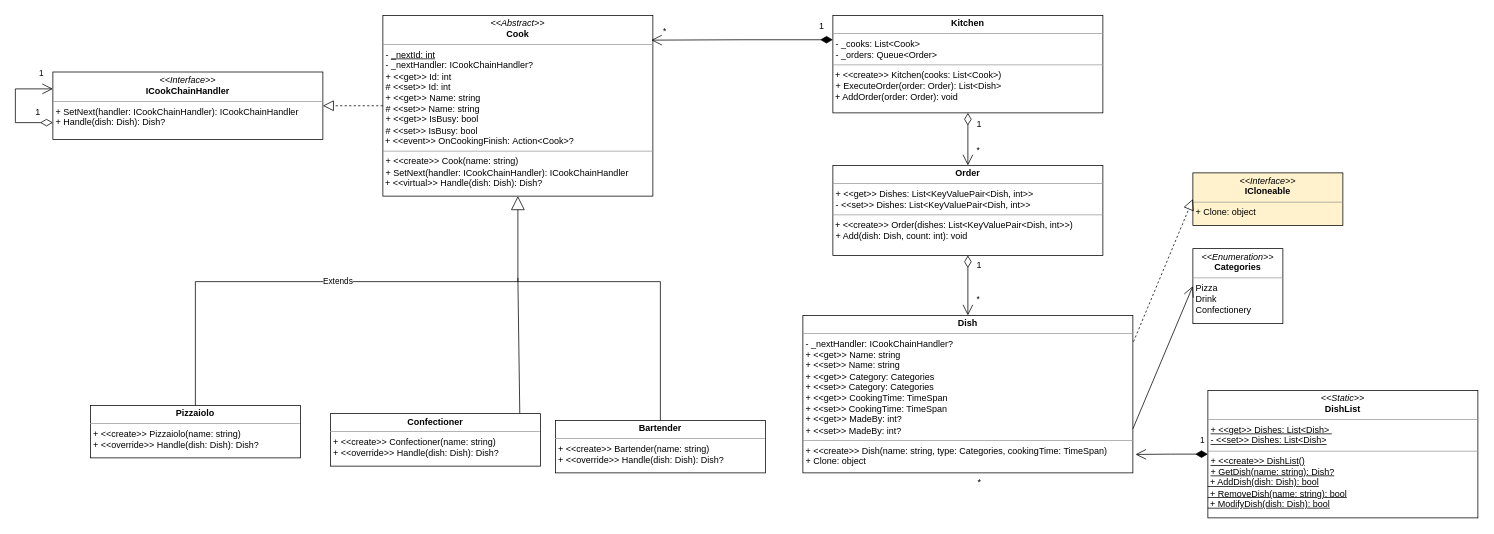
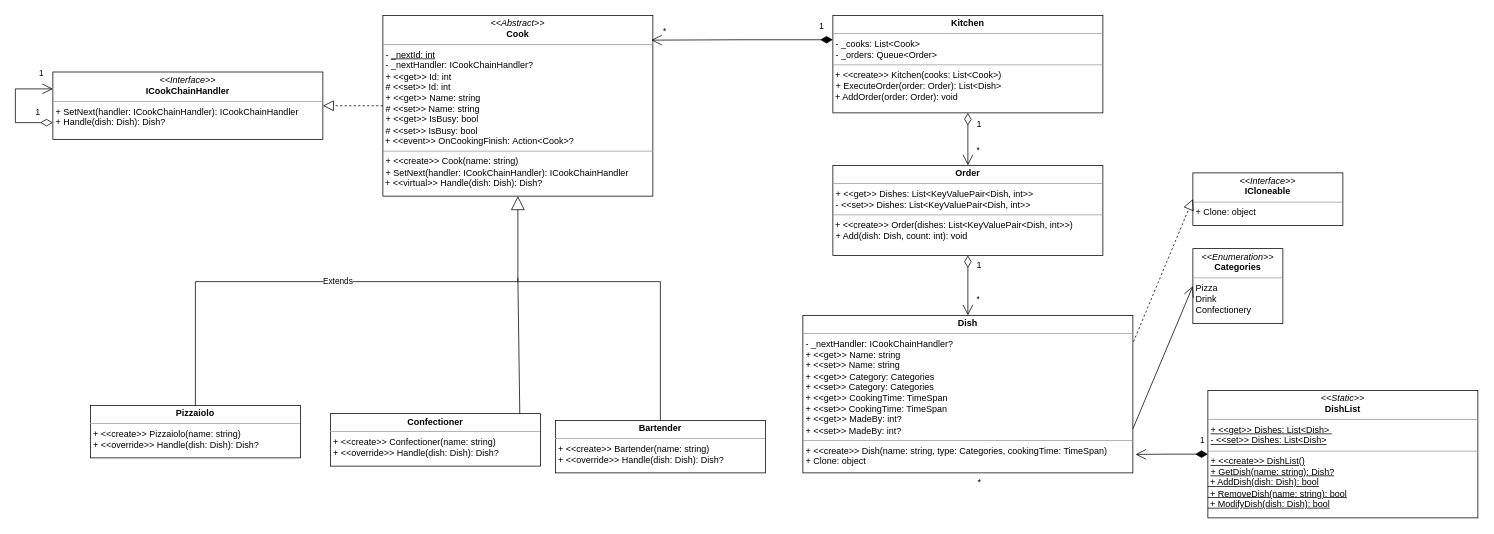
node "<<Interface>> ICloneable + Clone: object": fillcolor #fff2cc -> #ffffff
